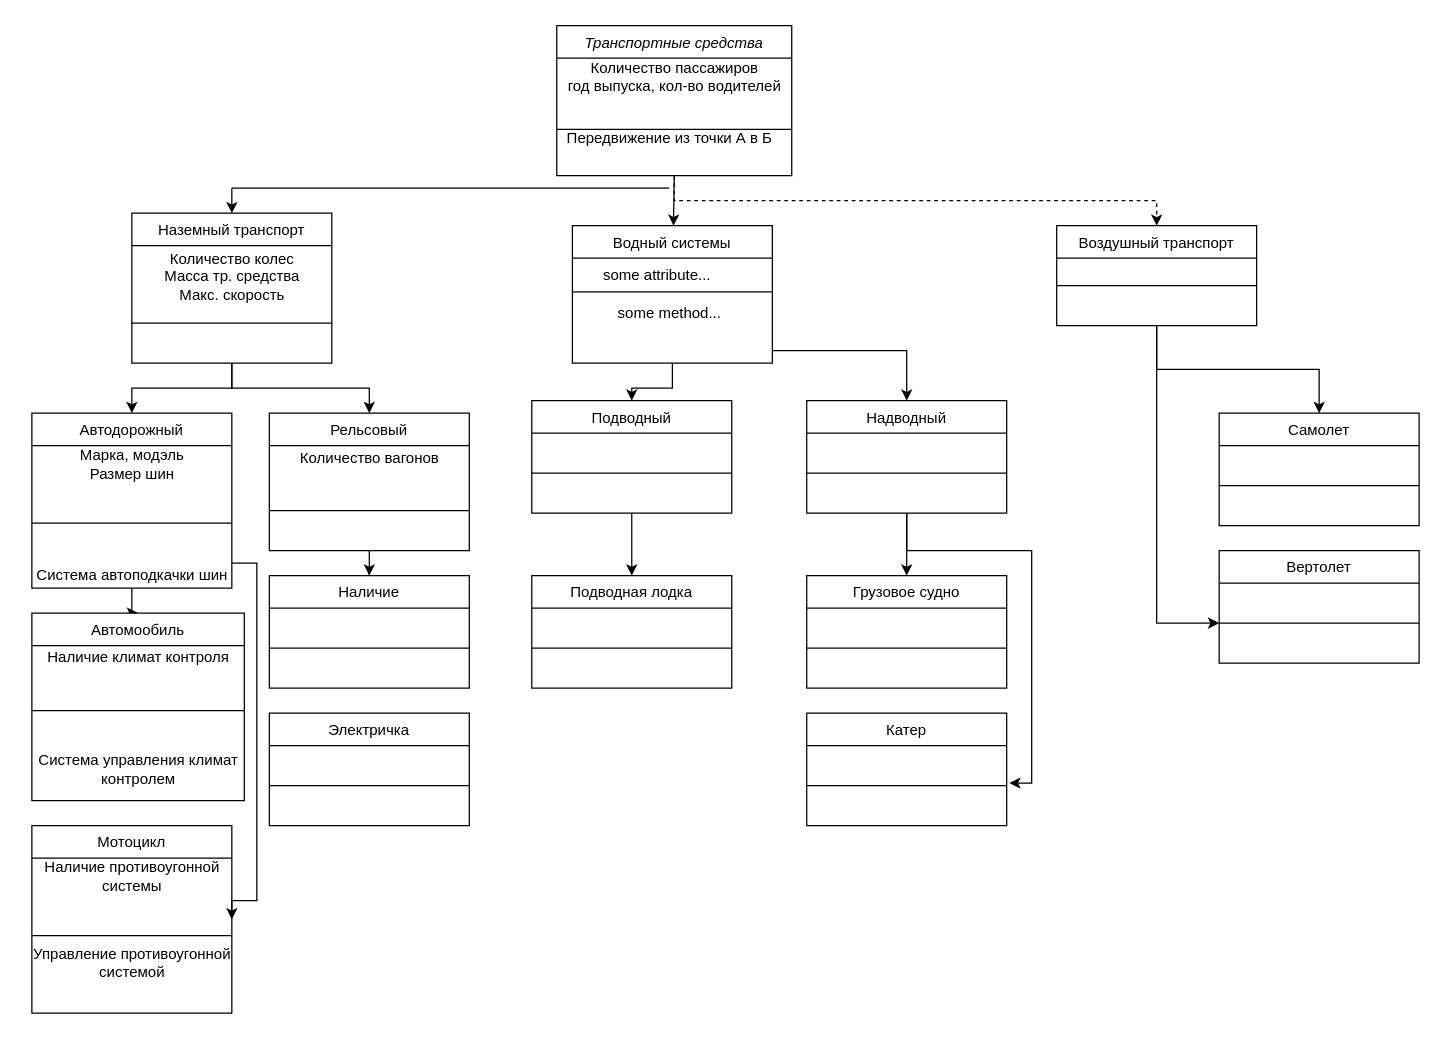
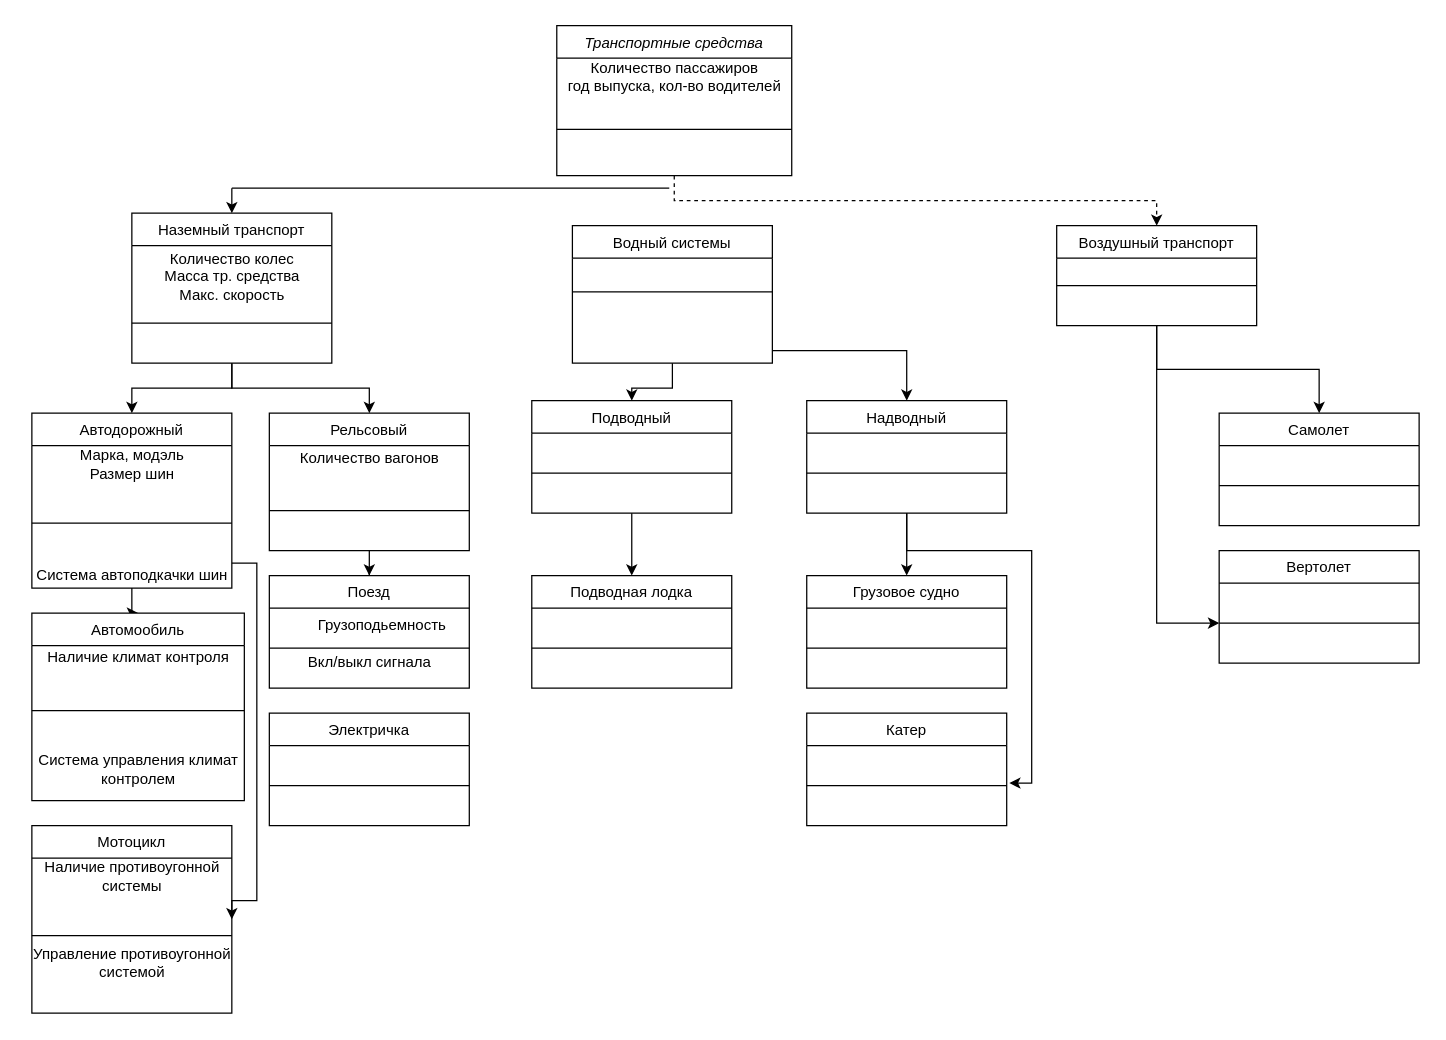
node "Передвижение из точки А в Б": removed
edge "Транспортные средства" -> "Водный системы": removed
node "some attribute...": removed
node "some method...": removed
node "Наличие": label "Наличие" -> "Поезд"
node "Грузоподьемность": added
node "Вкл/выкл сигнала": added
